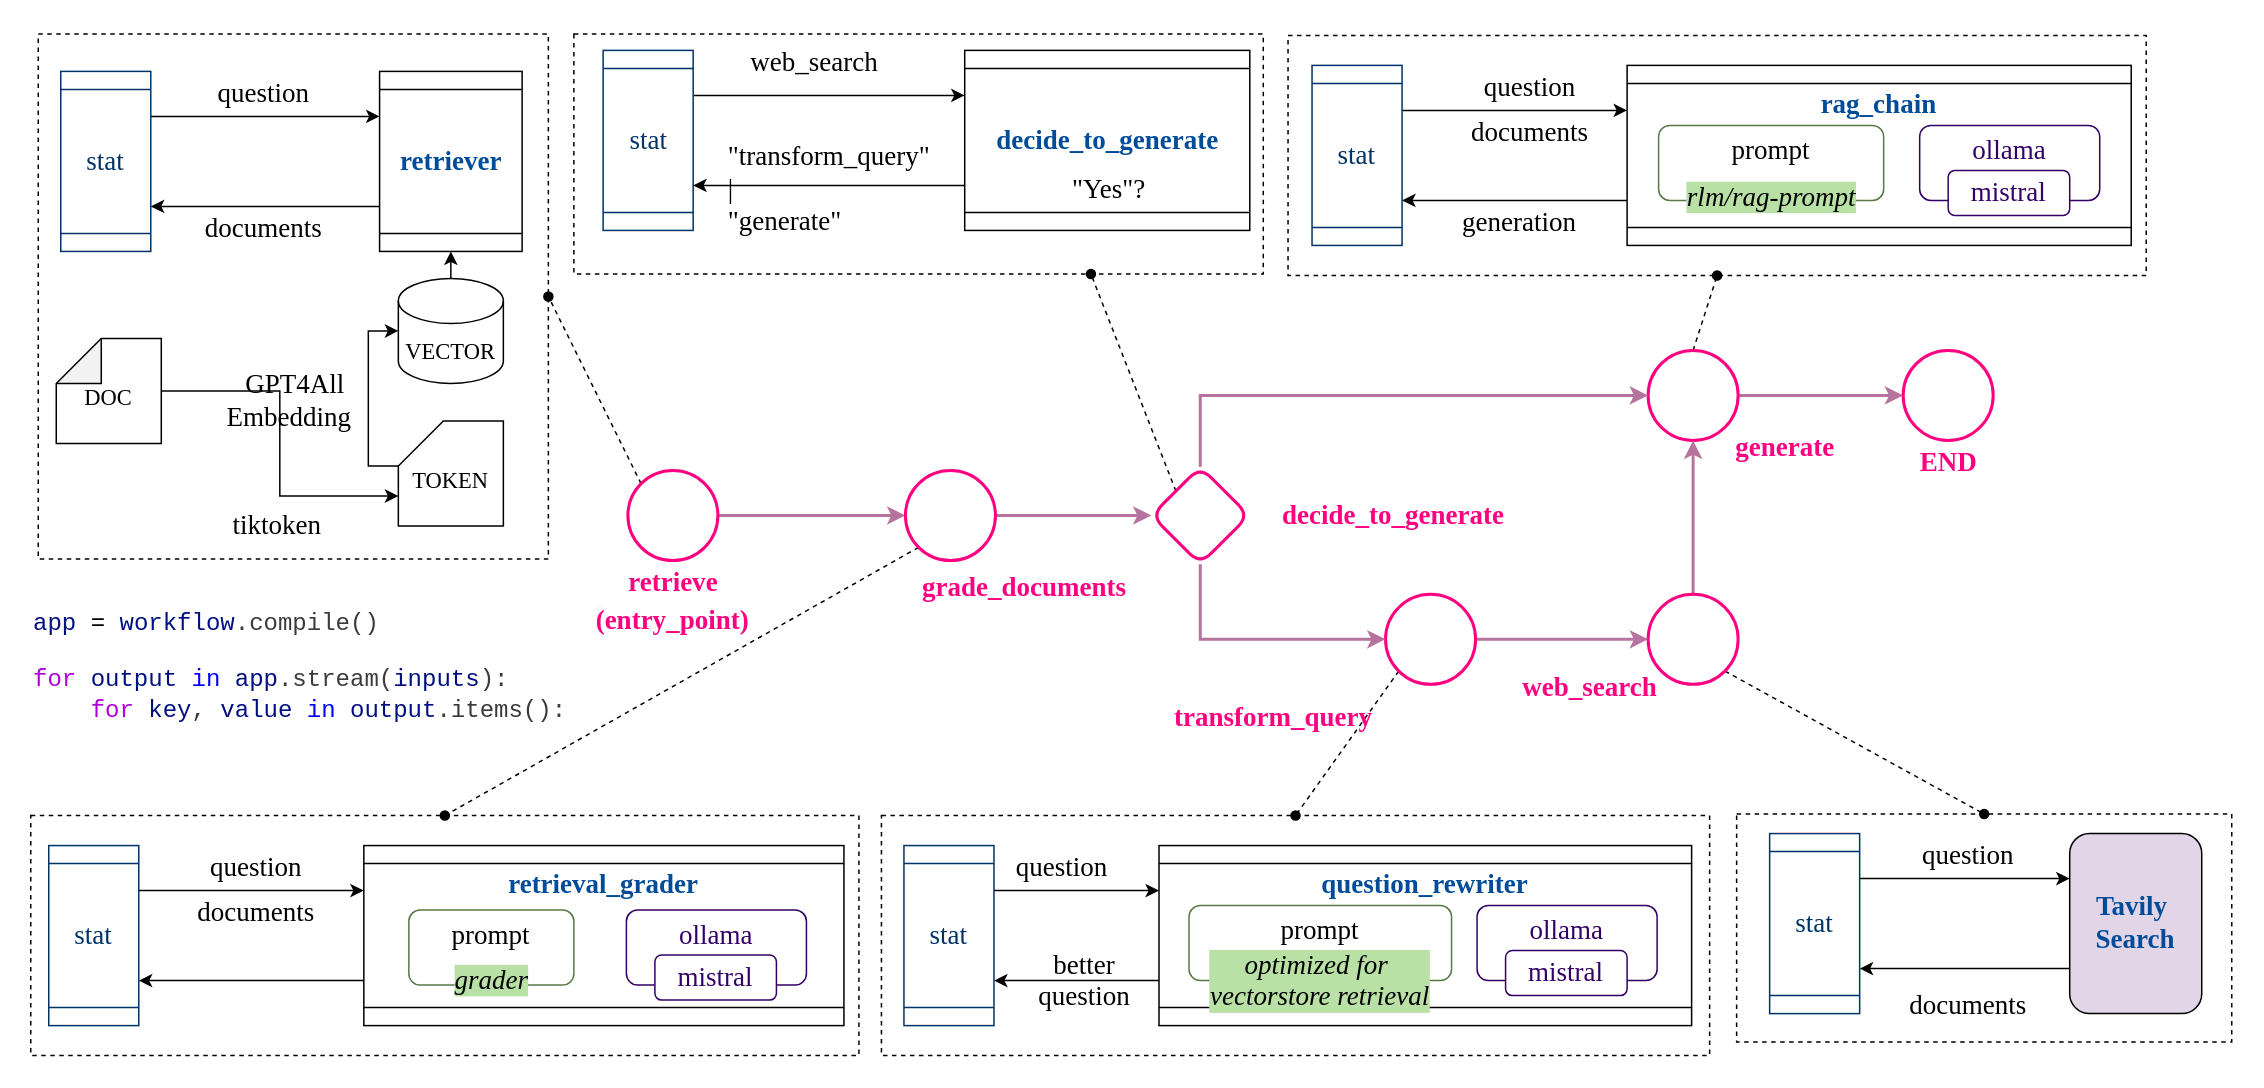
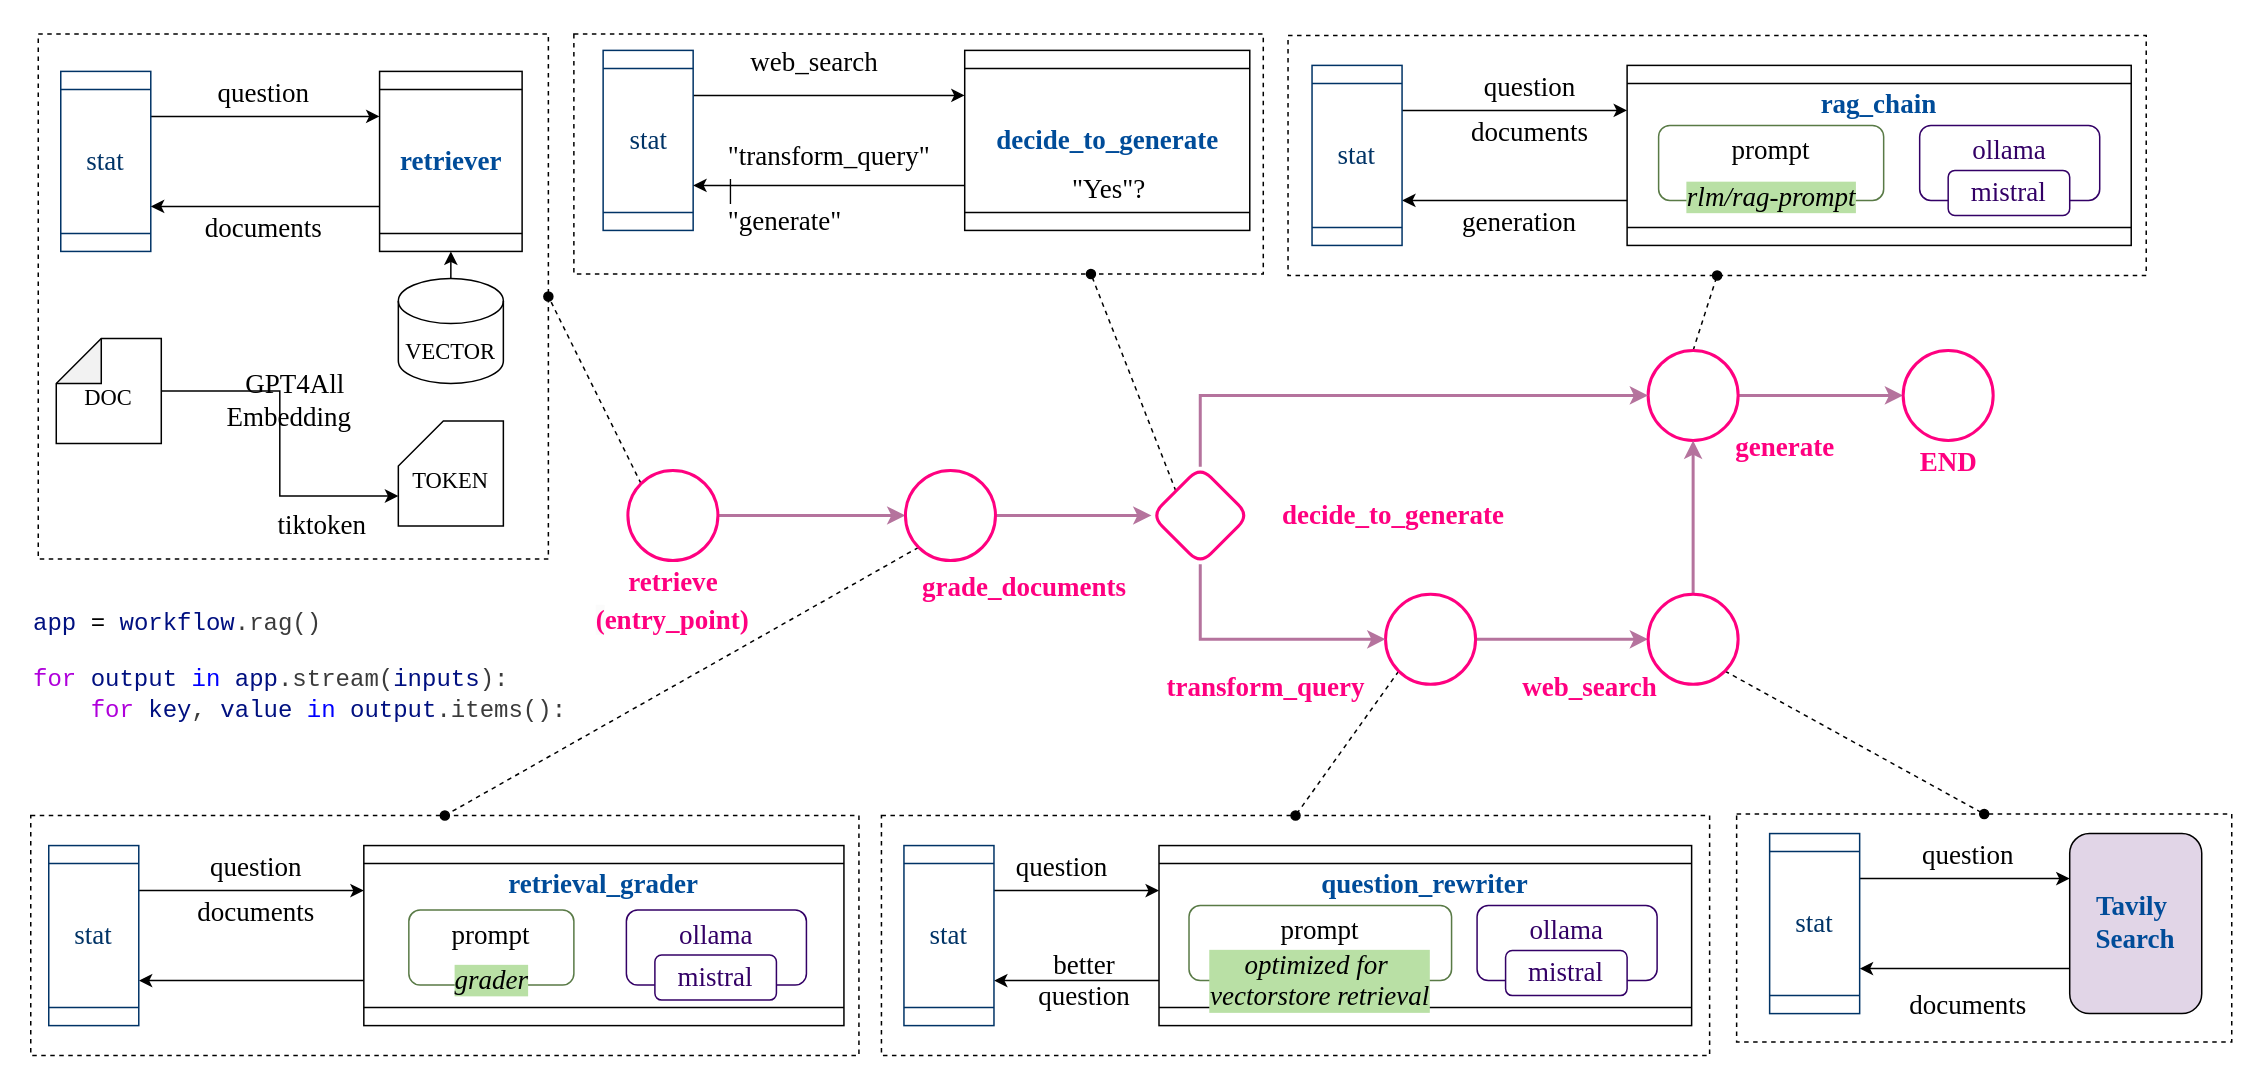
edge "TOKEN" -> "VECTOR": removed
node "tiktoken": moved (256, 526) -> (301, 526)
node "app = workflow.compile()": label "app = workflow.compile()" -> "app = workflow.rag()"
node "transform_query": moved (1273, 718) -> (1265, 688)
